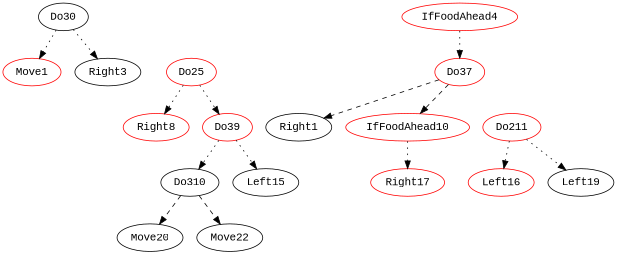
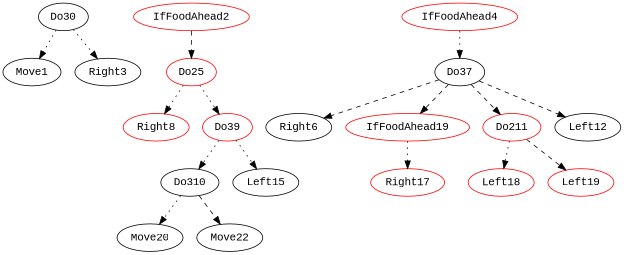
node "IfFoodAhead2": added
node "Move1": color red -> black
node "Do37": color red -> black
edge "Do37" -> "Do211": added
node "Right1": label "Right1" -> "Right6"
node "IfFoodAhead10": label "IfFoodAhead10" -> "IfFoodAhead19"
node "Left12": added
edge "Do211" -> "Left19": style dotted -> dashed
node "Left16": label "Left16" -> "Left18"
node "Left19": color black -> red
edge "Do310" -> "Move20": style dashed -> dotted
